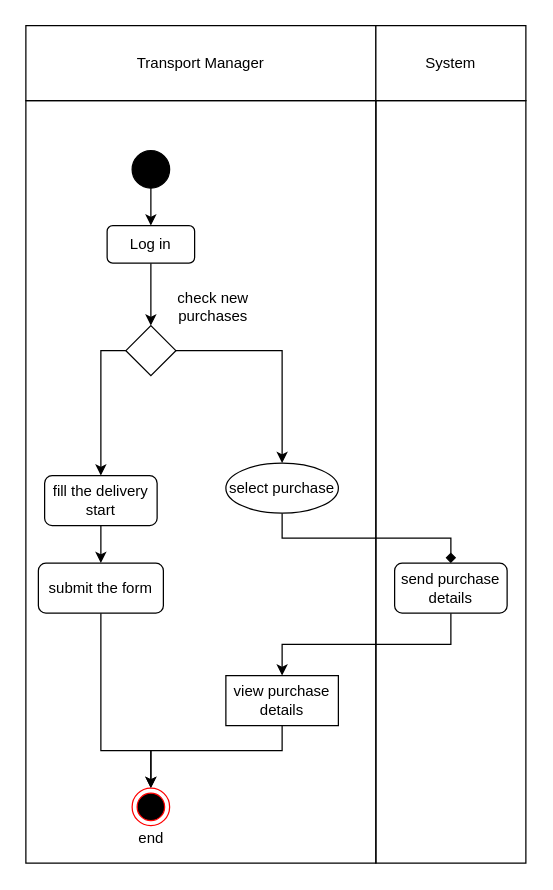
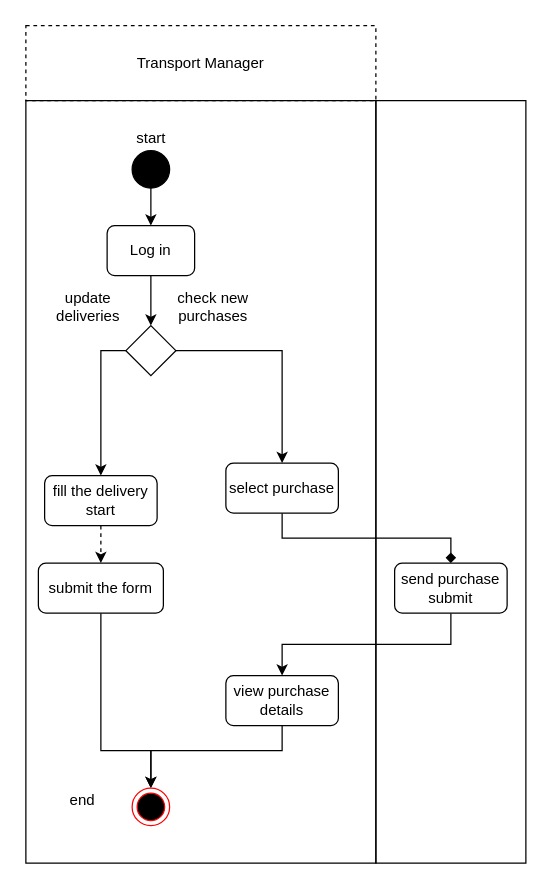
node "Transport Manager": style solid -> dashed
node "System": removed
node "start": added
node "Log in": size 88x38 -> 88x50
node "update deliveries": added
node "select purchase": shape ellipse -> rounded rectangle
edge "fill the delivery start" -> "submit the form": style solid -> dashed
node "send purchase details": label "send purchase details" -> "send purchase submit"
node "view purchase details": shape rectangle -> rounded rectangle
node "end": moved (151, 838) -> (82, 801)
